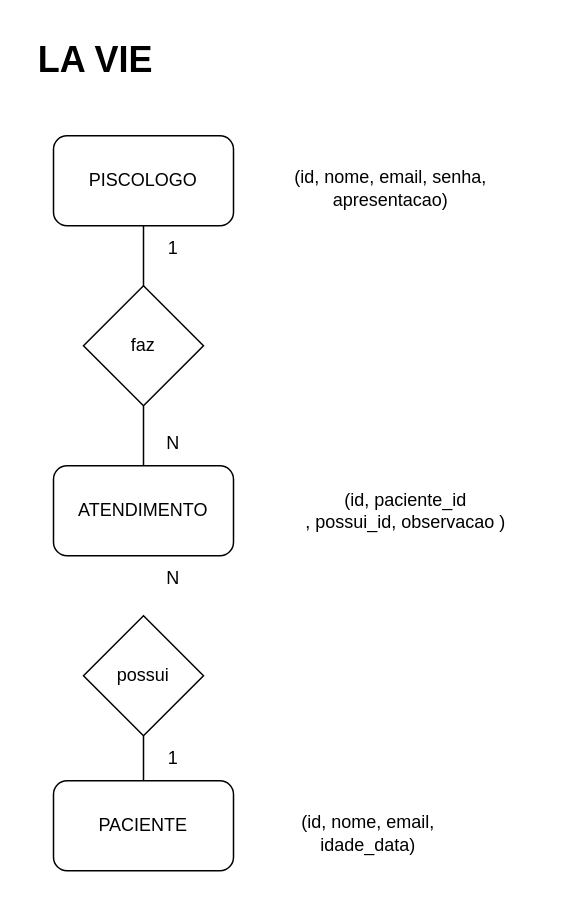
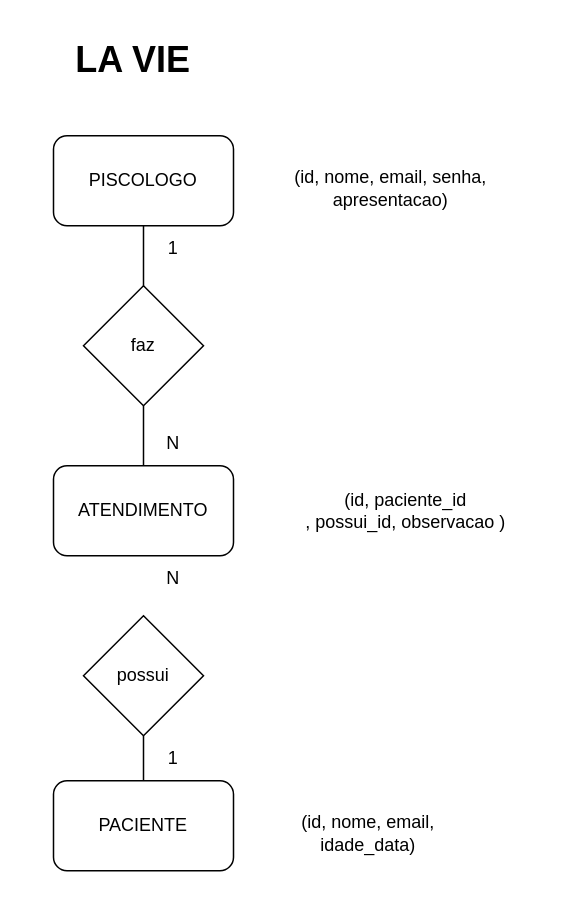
node "LA VIE": moved (173, 68) -> (211, 68)
